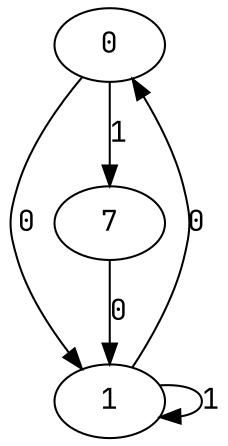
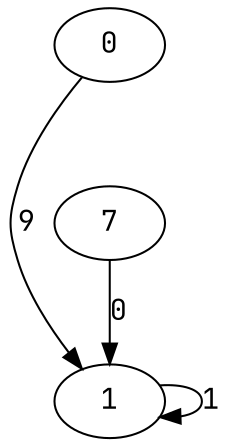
edge "0" -> "7": removed, label "1"
edge "0" -> "1": label "0" -> "9"
edge "1" -> "0": removed, label "0"
